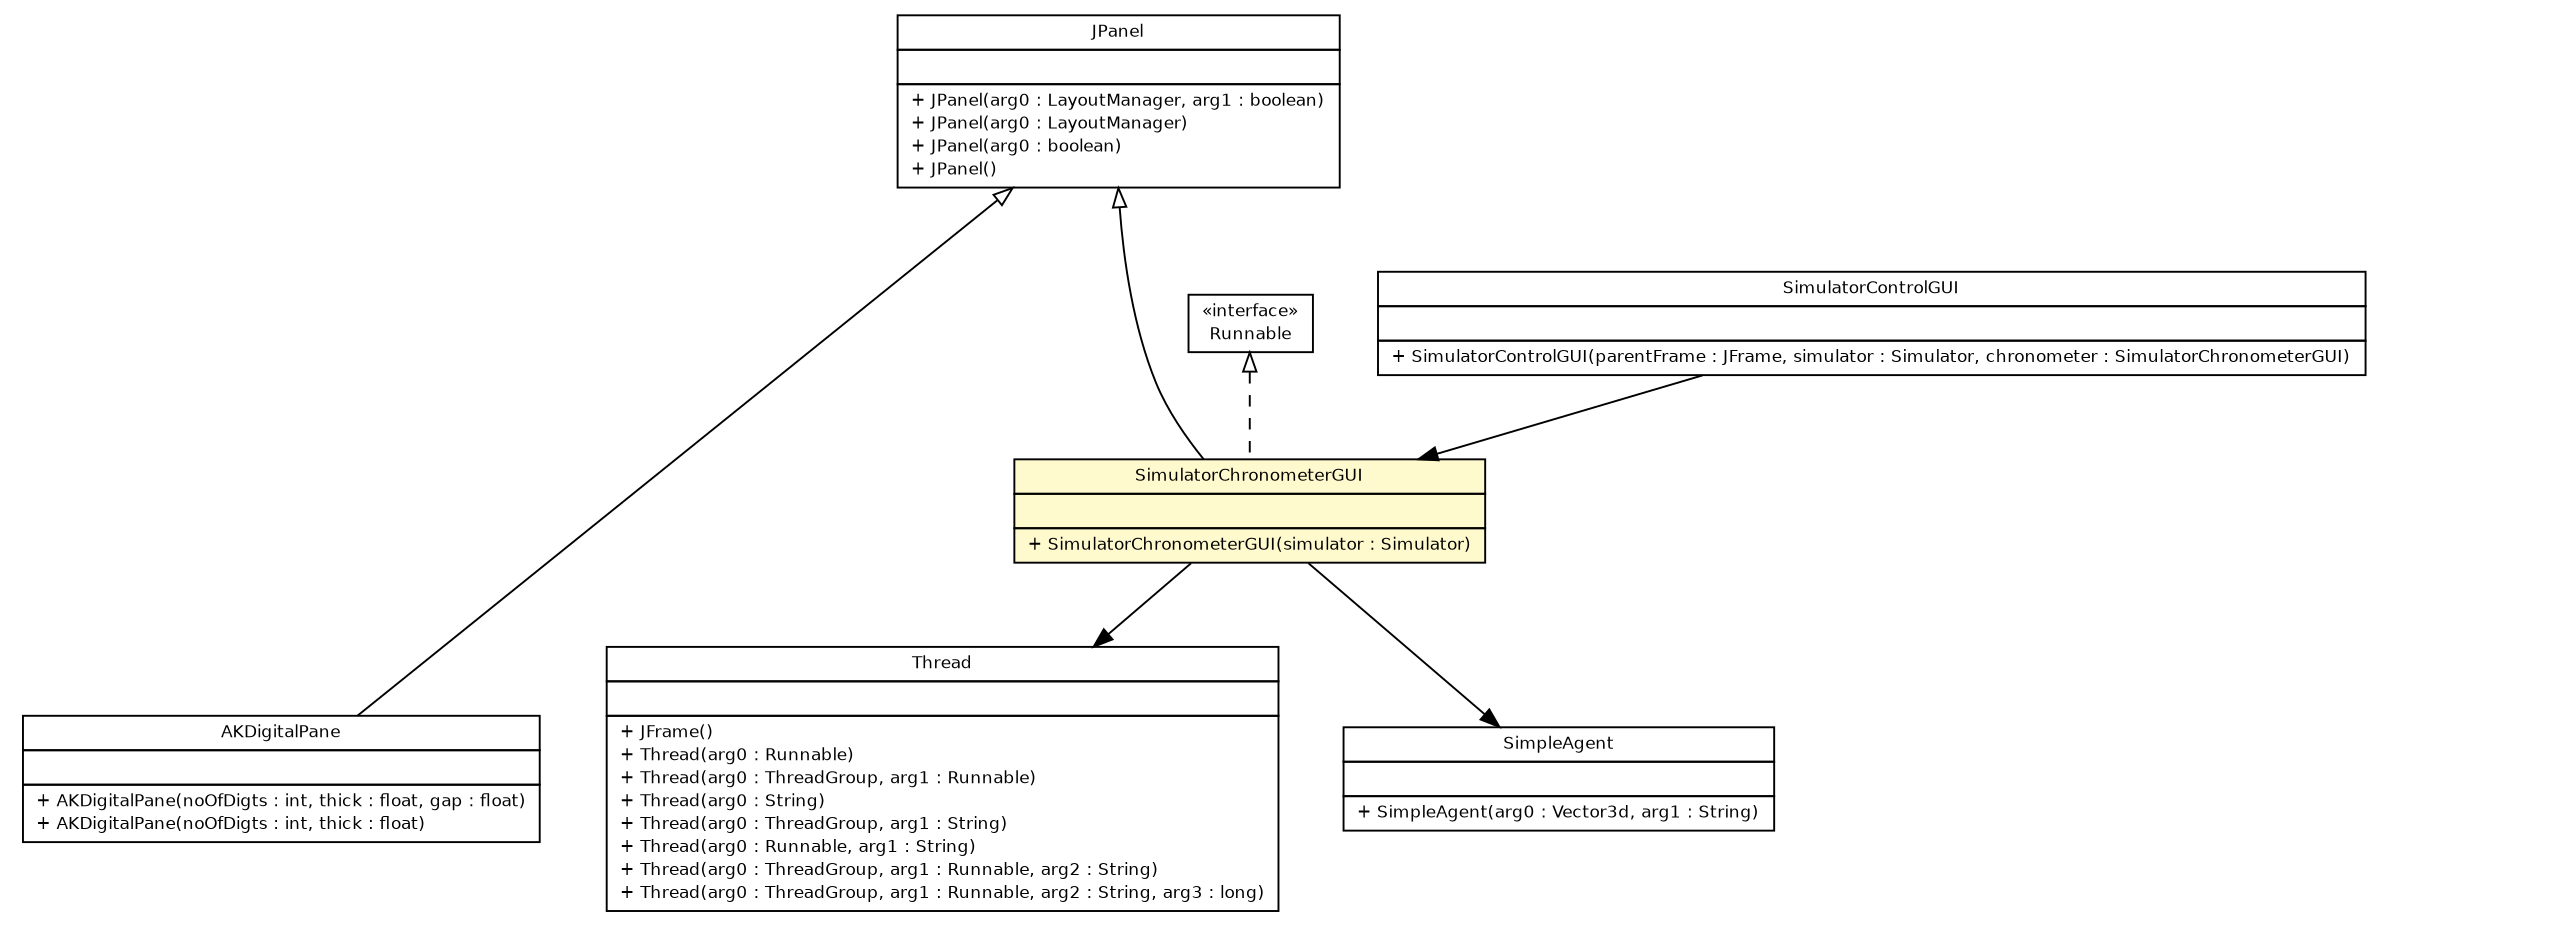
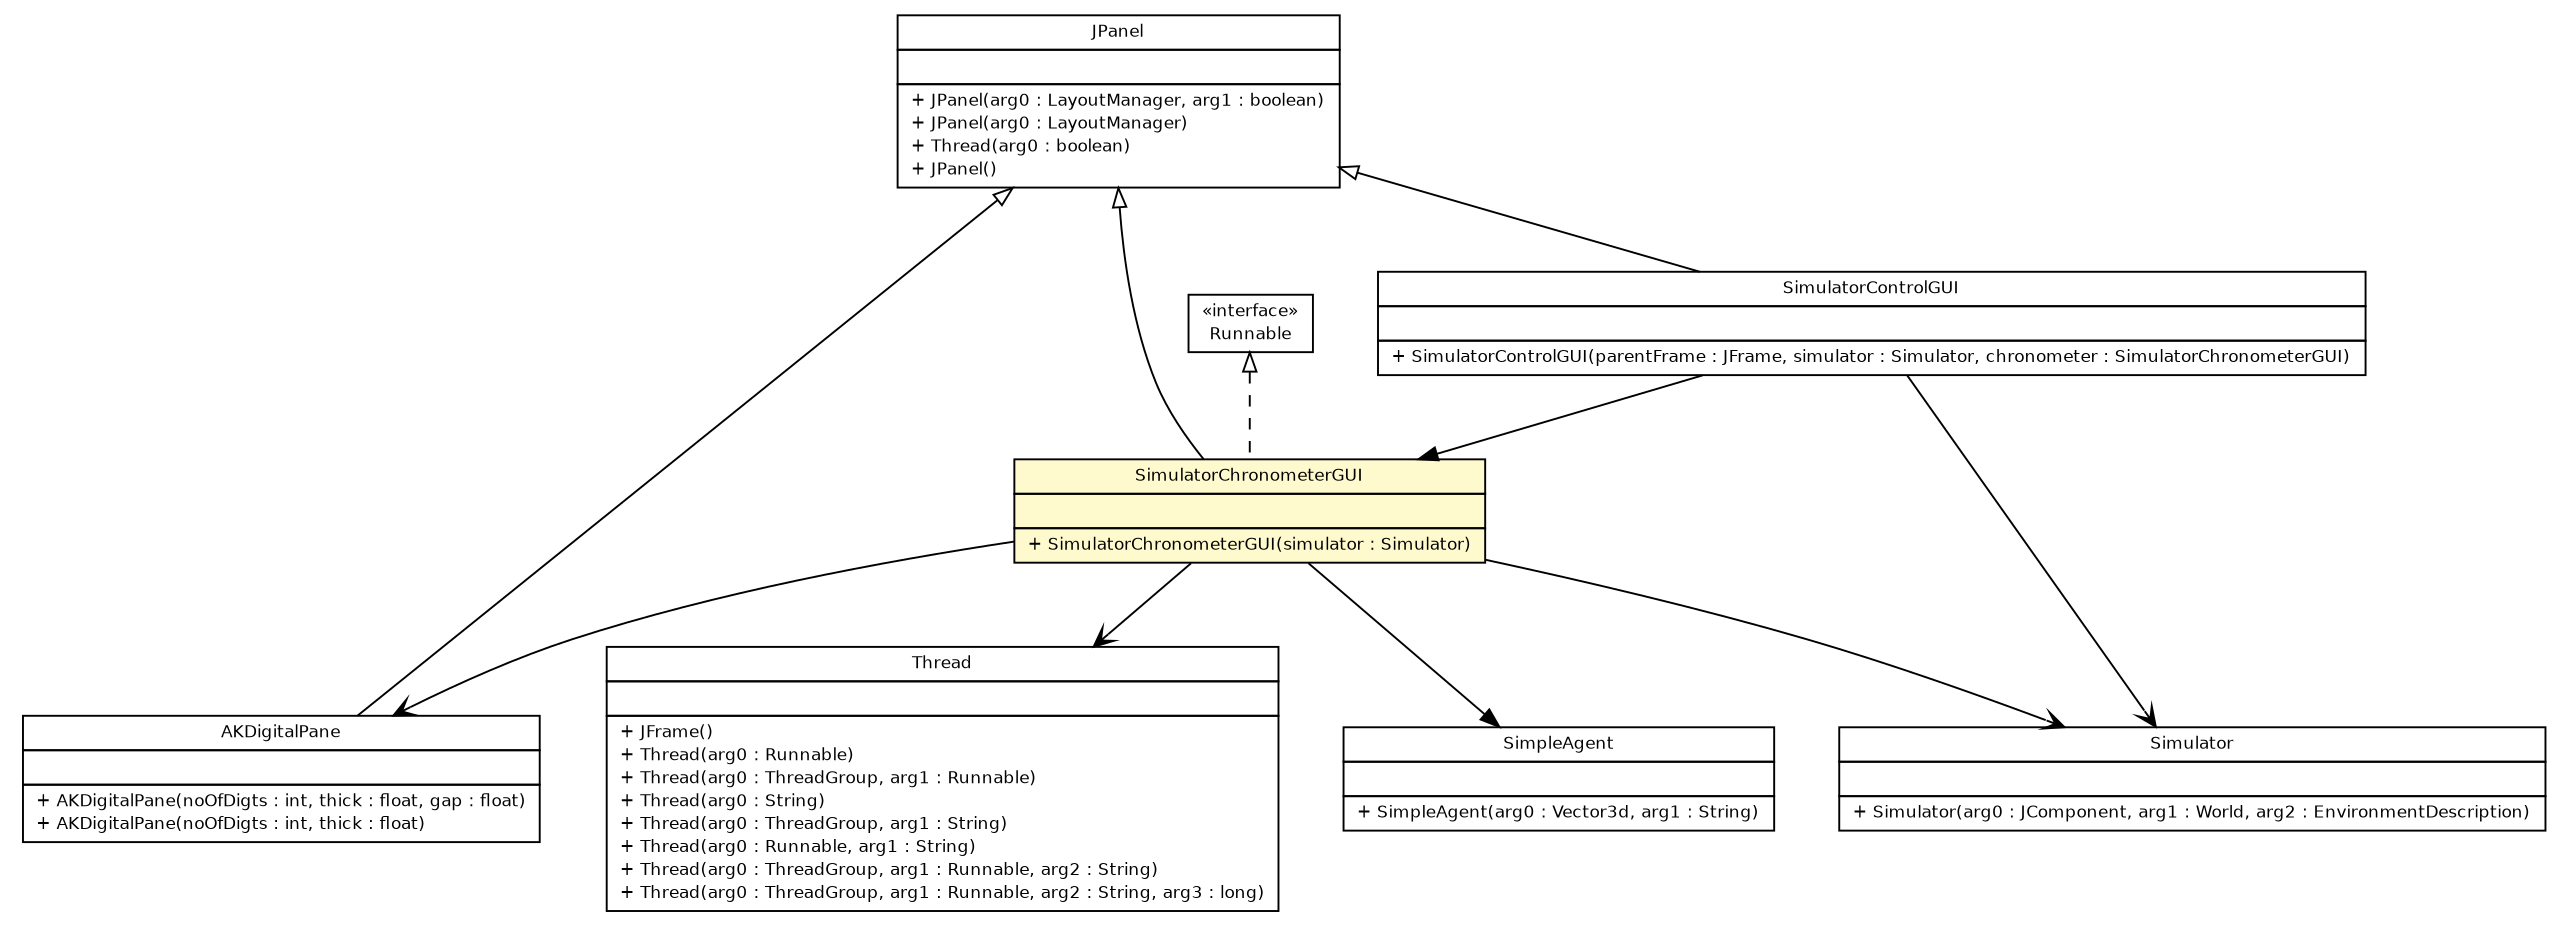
node "JPanel": text "+ JPanel(arg0 : boolean)" -> "+ Thread(arg0 : boolean)"
edge "SimulatorControlGUI" -> "JPanel": added
edge "SimulatorChronometerGUI" -> "Thread": arrowhead normal -> open
edge "SimulatorChronometerGUI" -> "AKDigitalPane": added
node "Simulator": added
